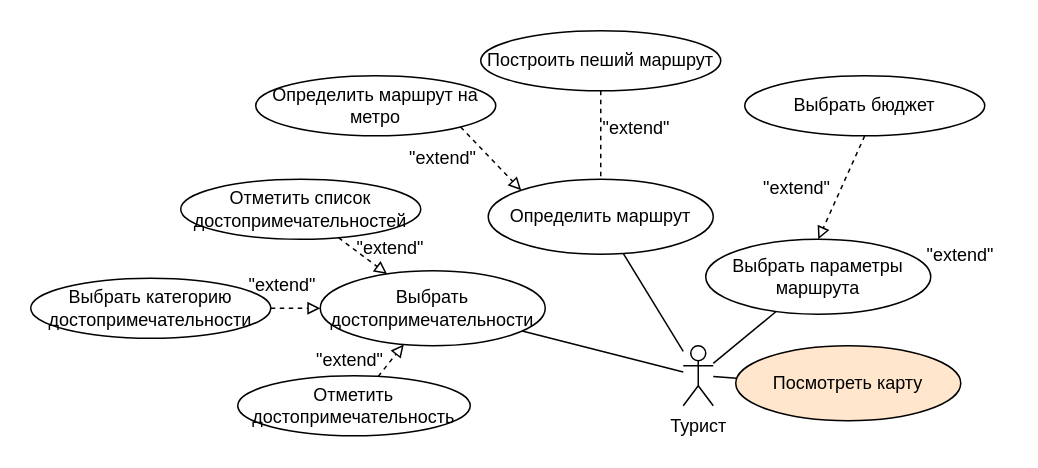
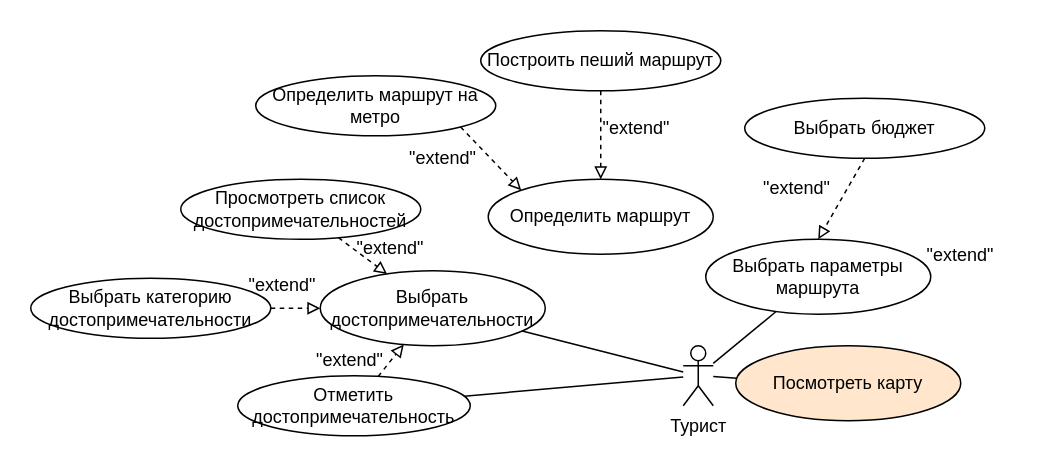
node "Выбрать бюджет": moved (865, 106) -> (865, 128)
edge "Построить пеший маршрут" -- "Определить маршрут": arrowhead none -> block
node "Отметить список достопримечательностей": label "Отметить список достопримечательностей" -> "Просмотреть список достопримечательностей"
edge "Определить маршрут" -- "Турист": now "Отметить достопримечательность" -- "Турист"
